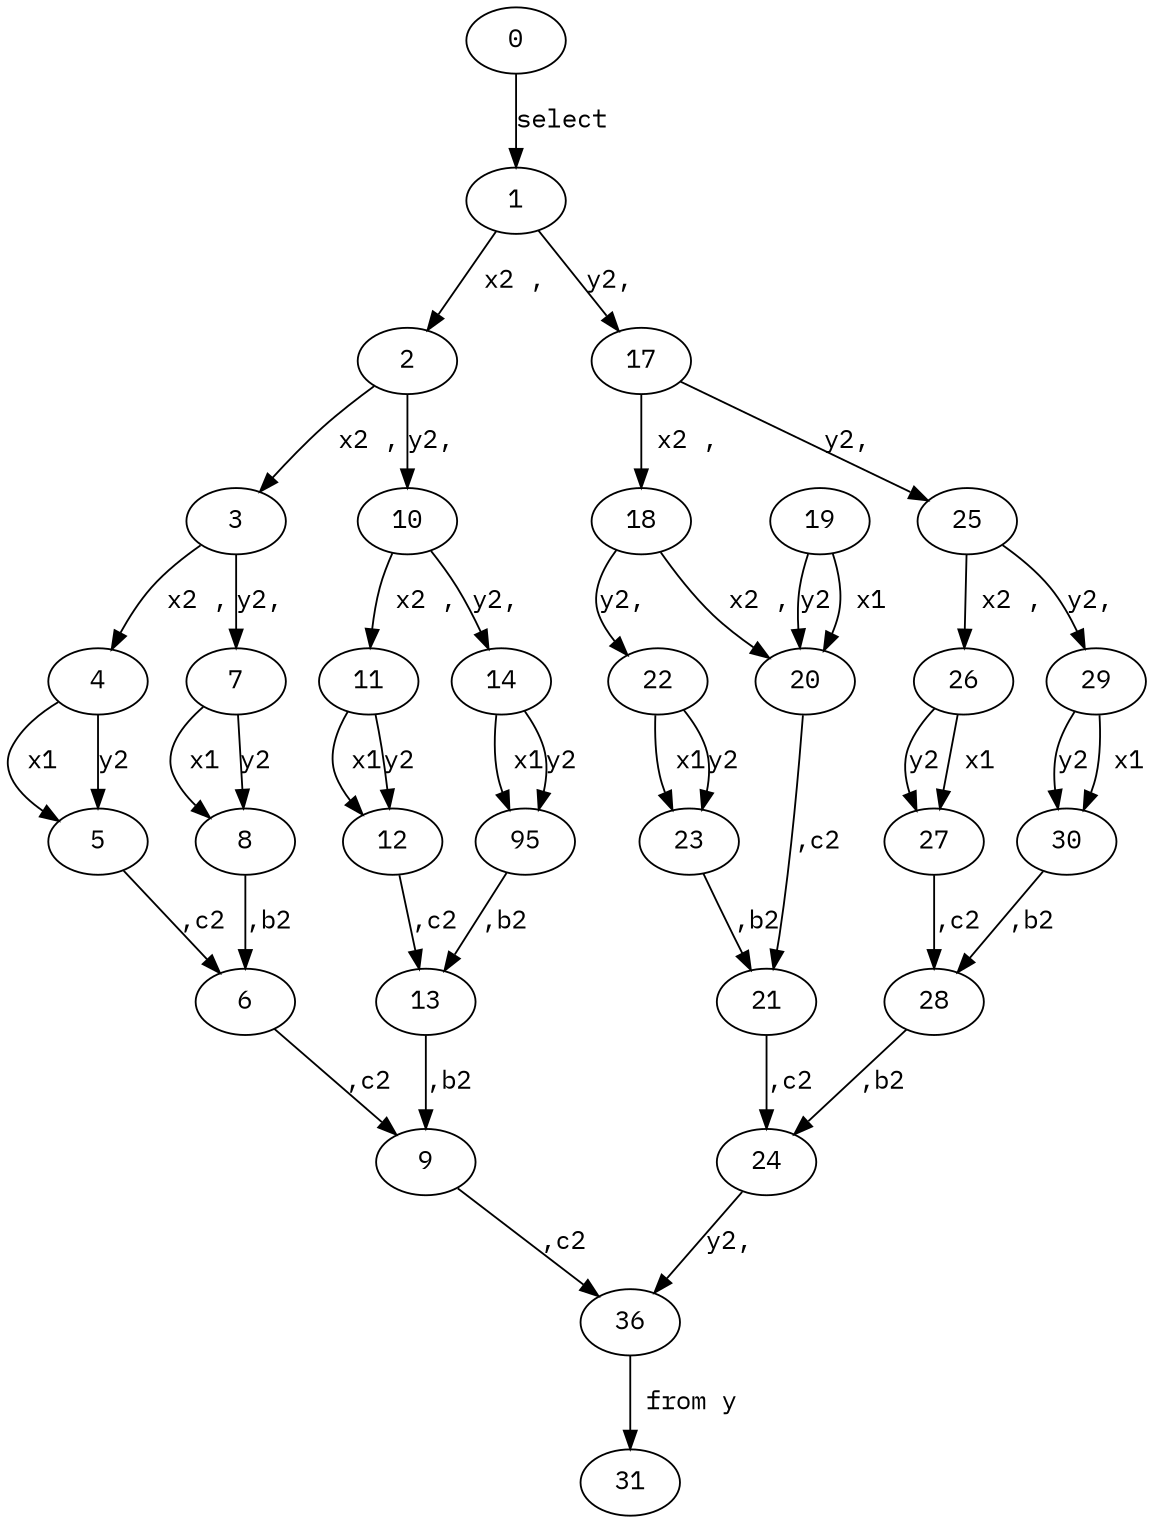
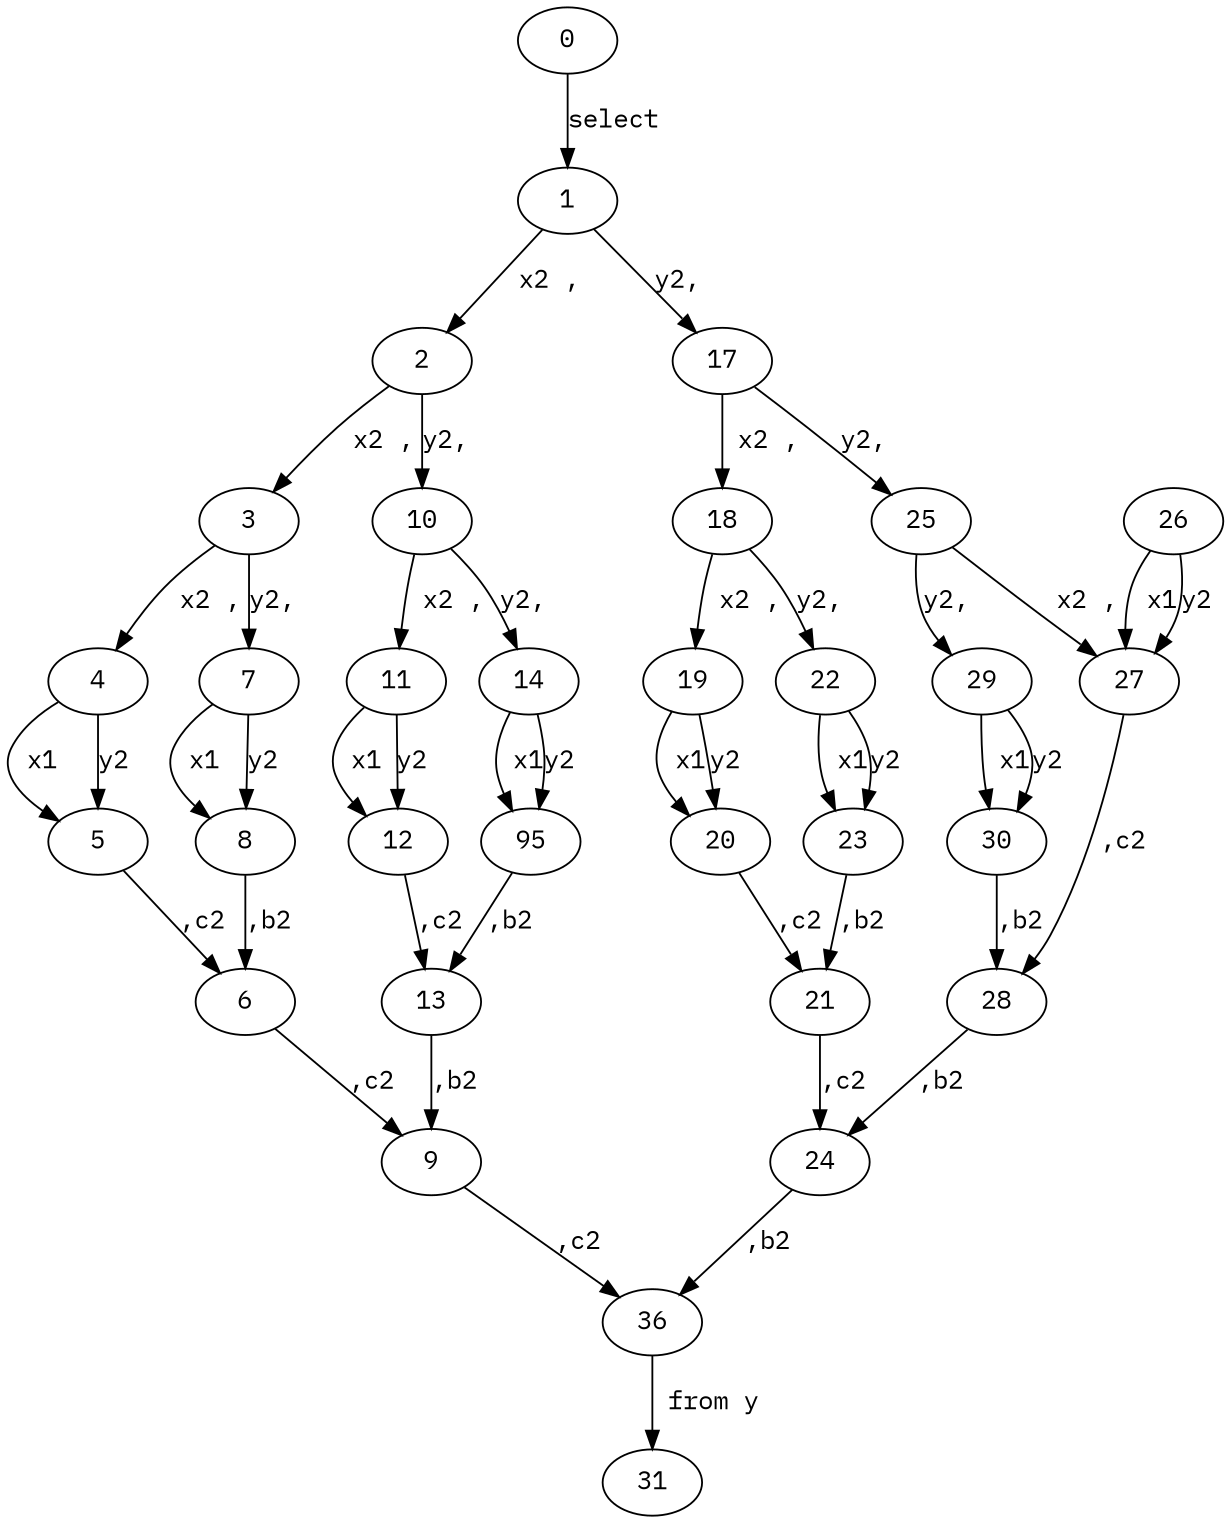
edge "25" -> "26": now "25" -> "27"
edge "18" -> "20": now "18" -> "19"
edge "24" -> "36": label "y2," -> ",b2"
